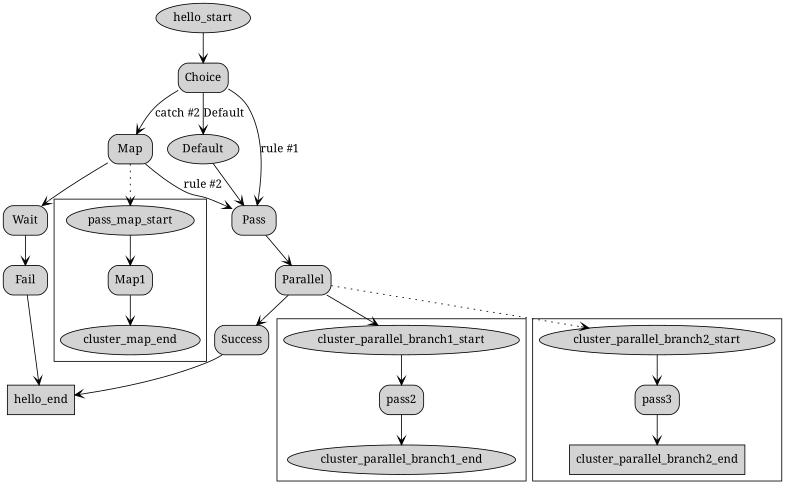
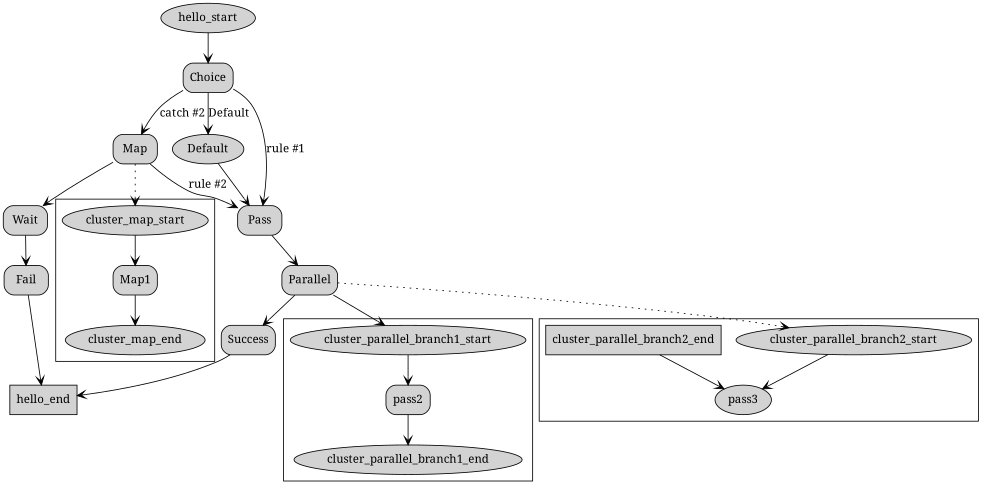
node "pass_map_start": label "pass_map_start" -> "cluster_map_start"
node "pass3": shape box -> ellipse
edge "pass3" -> "cluster_parallel_branch2_end": reversed
